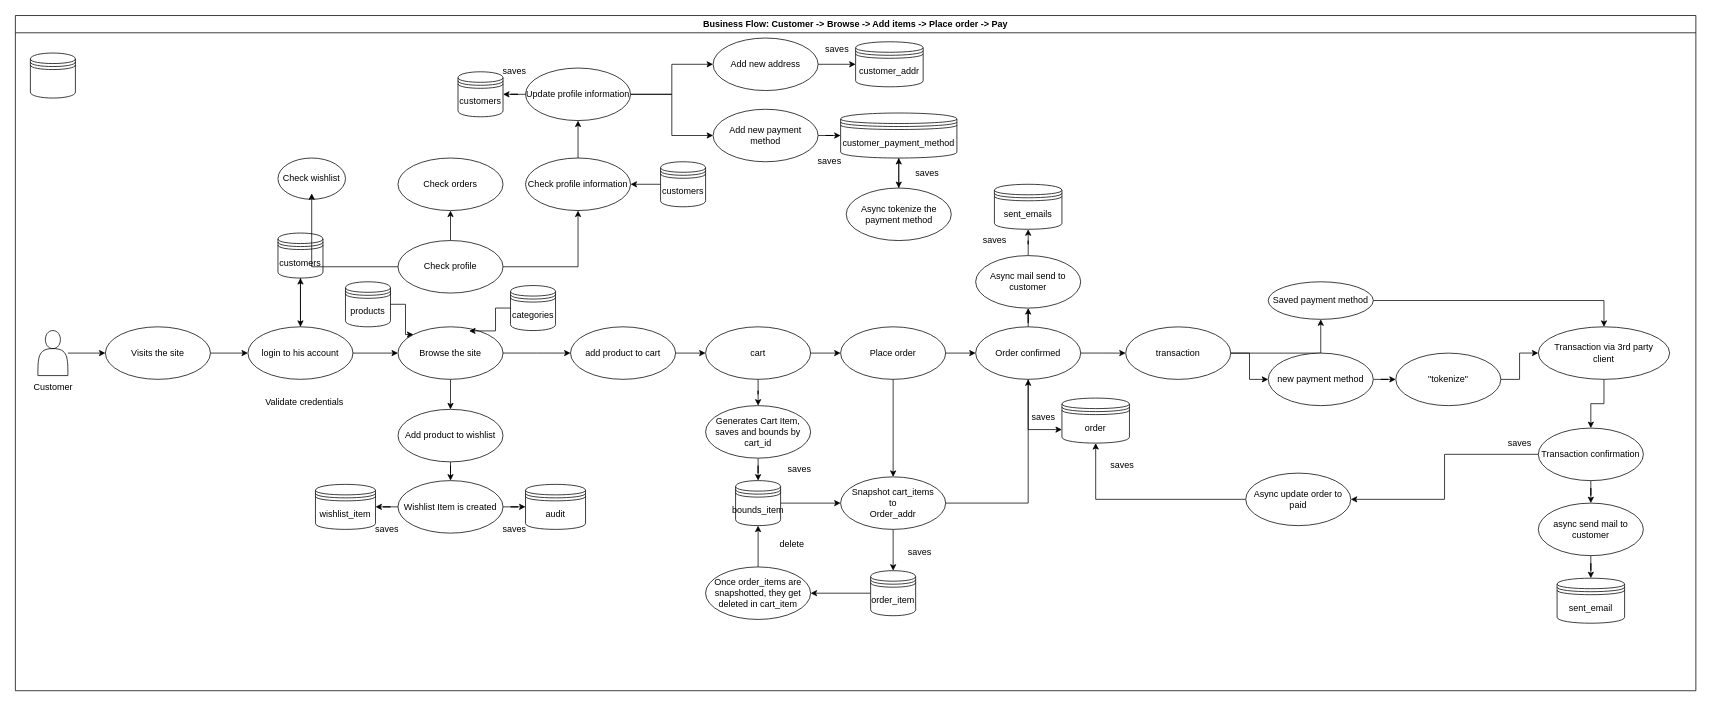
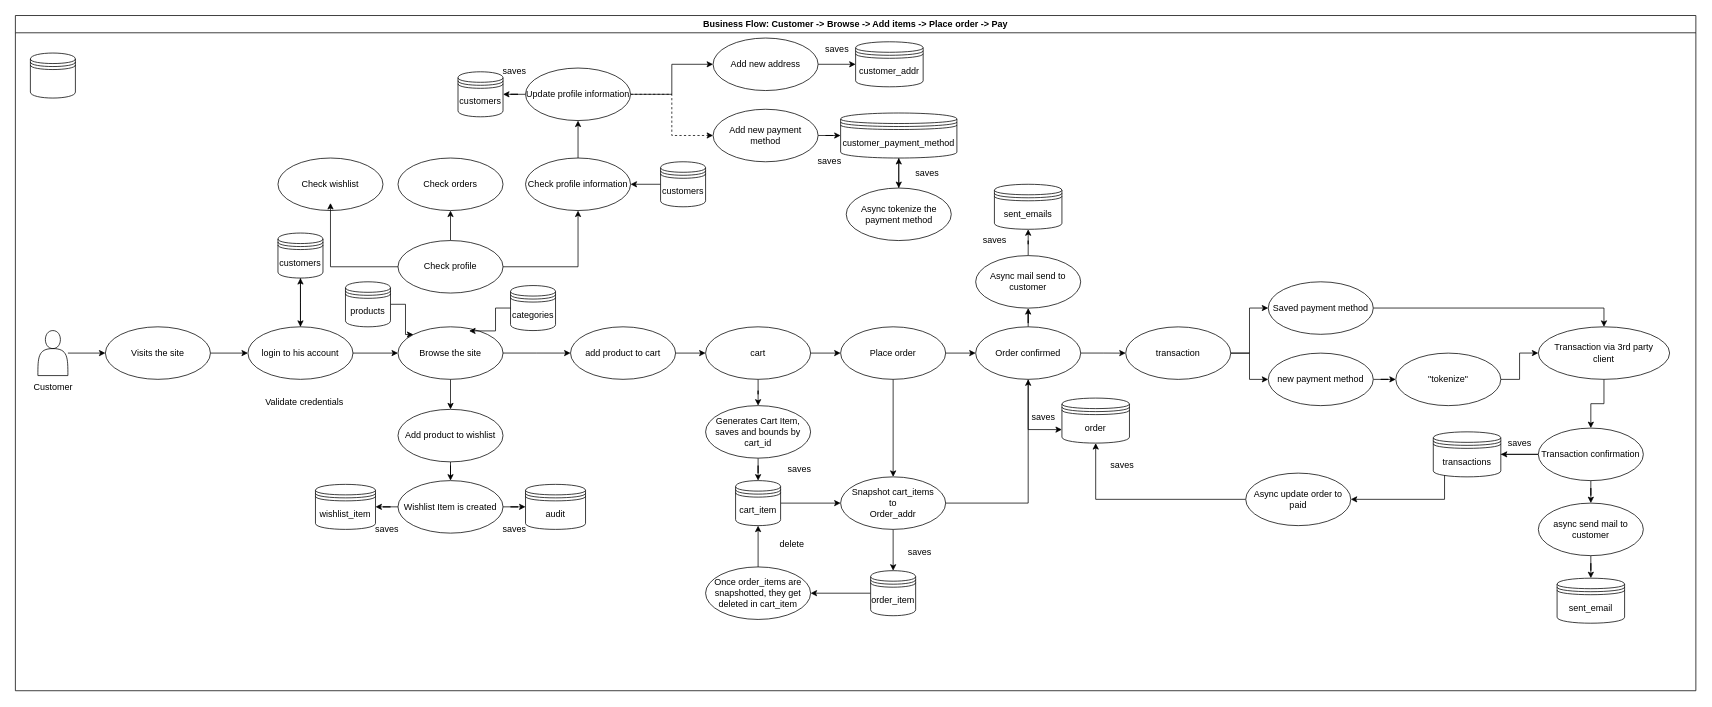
edge "Update profile information" -> "Add new payment method": style solid -> dashed
node "Check wishlist": size 68x41 -> 105x53
node "Saved payment method": size 105x38 -> 105x53
node "transactions": added
edge "Transaction confirmation" -> "transactions": added
node "bounds_item": label "bounds_item" -> "cart_item"
